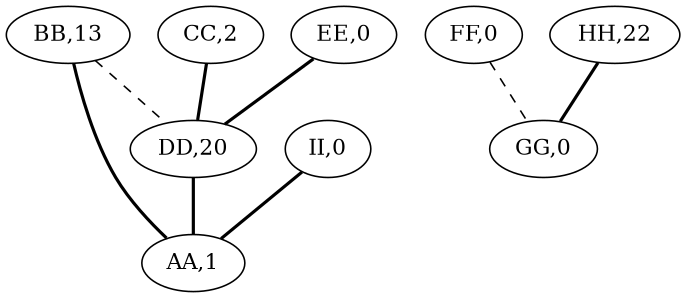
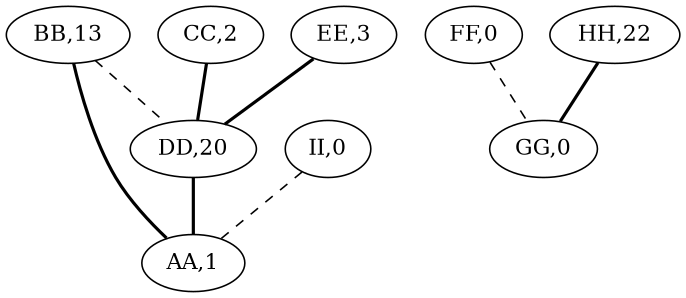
node "EE,0": label "EE,0" -> "EE,3"
edge "II,0" -- "AA,1": style bold -> dashed
